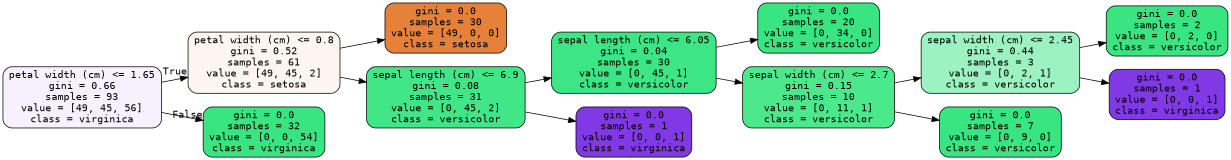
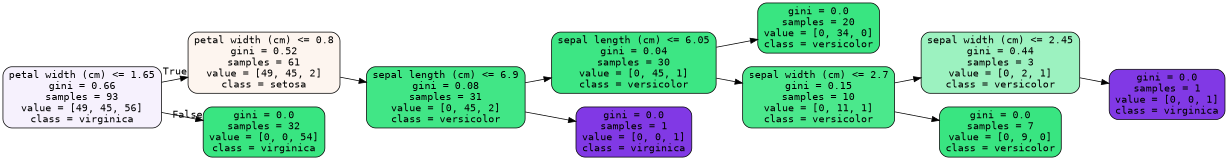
node "gini = 0.0 samples = 30 value = [49, 0, 0] class = setosa": removed
node "gini = 0.0 samples = 2 value = [0, 2, 0] class = versicolor": removed
